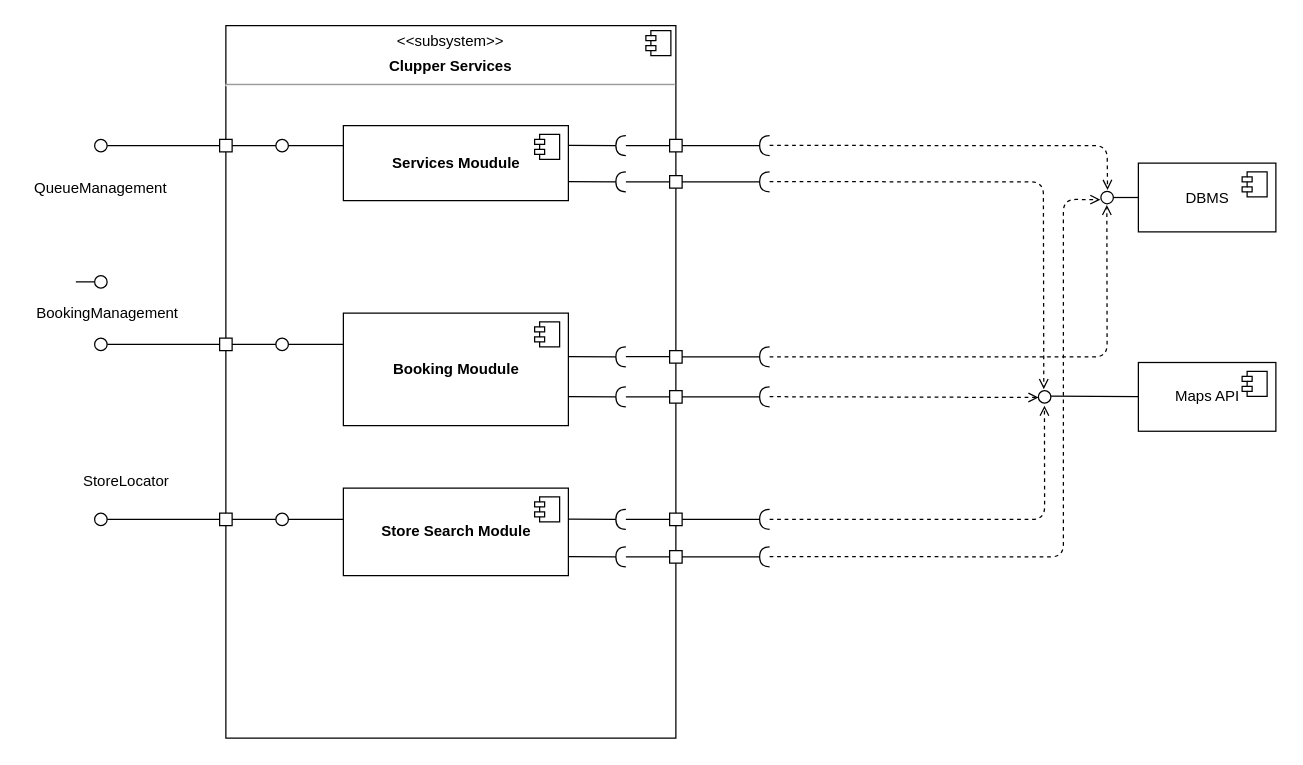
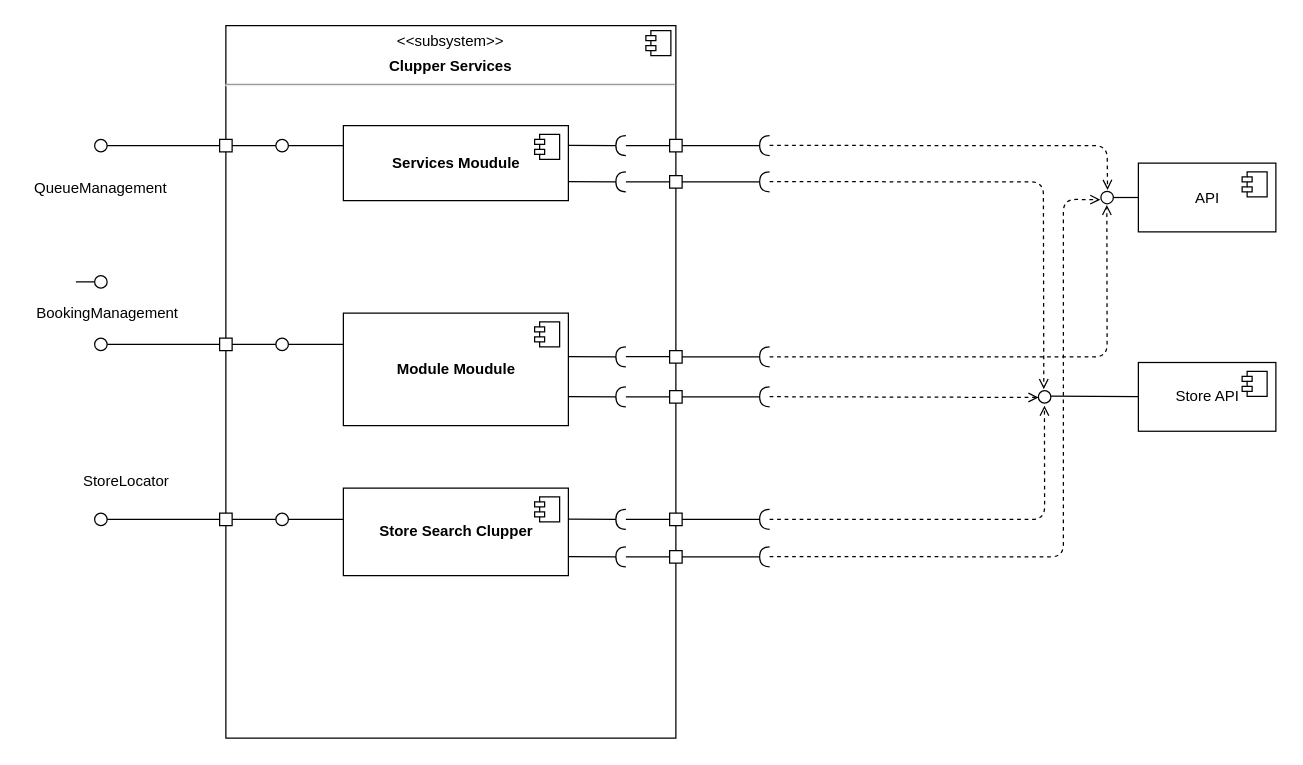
node "DBMS": label "DBMS" -> "API"
node "Booking Moudule": label "Booking Moudule" -> "Module Moudule"
node "Maps API": label "Maps API" -> "Store API"
node "Store Search Module": label "Store Search Module" -> "Store Search Clupper"
